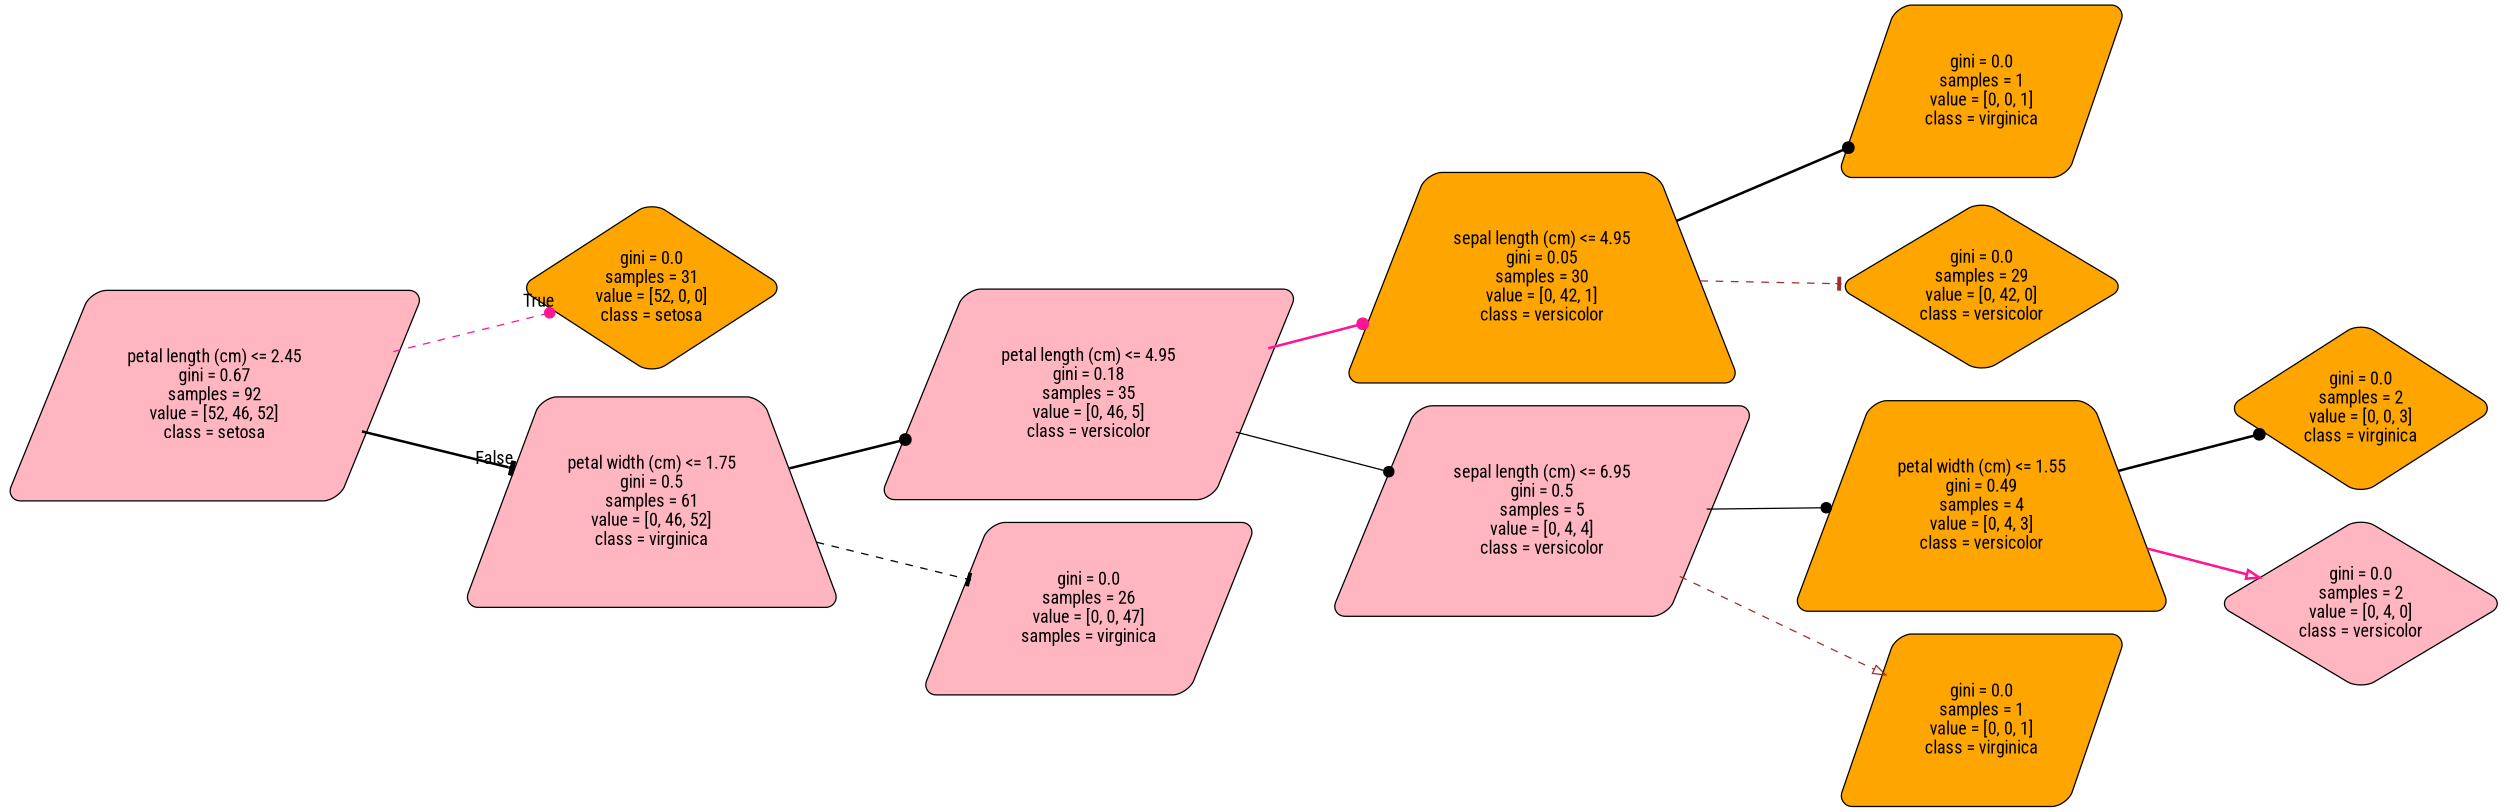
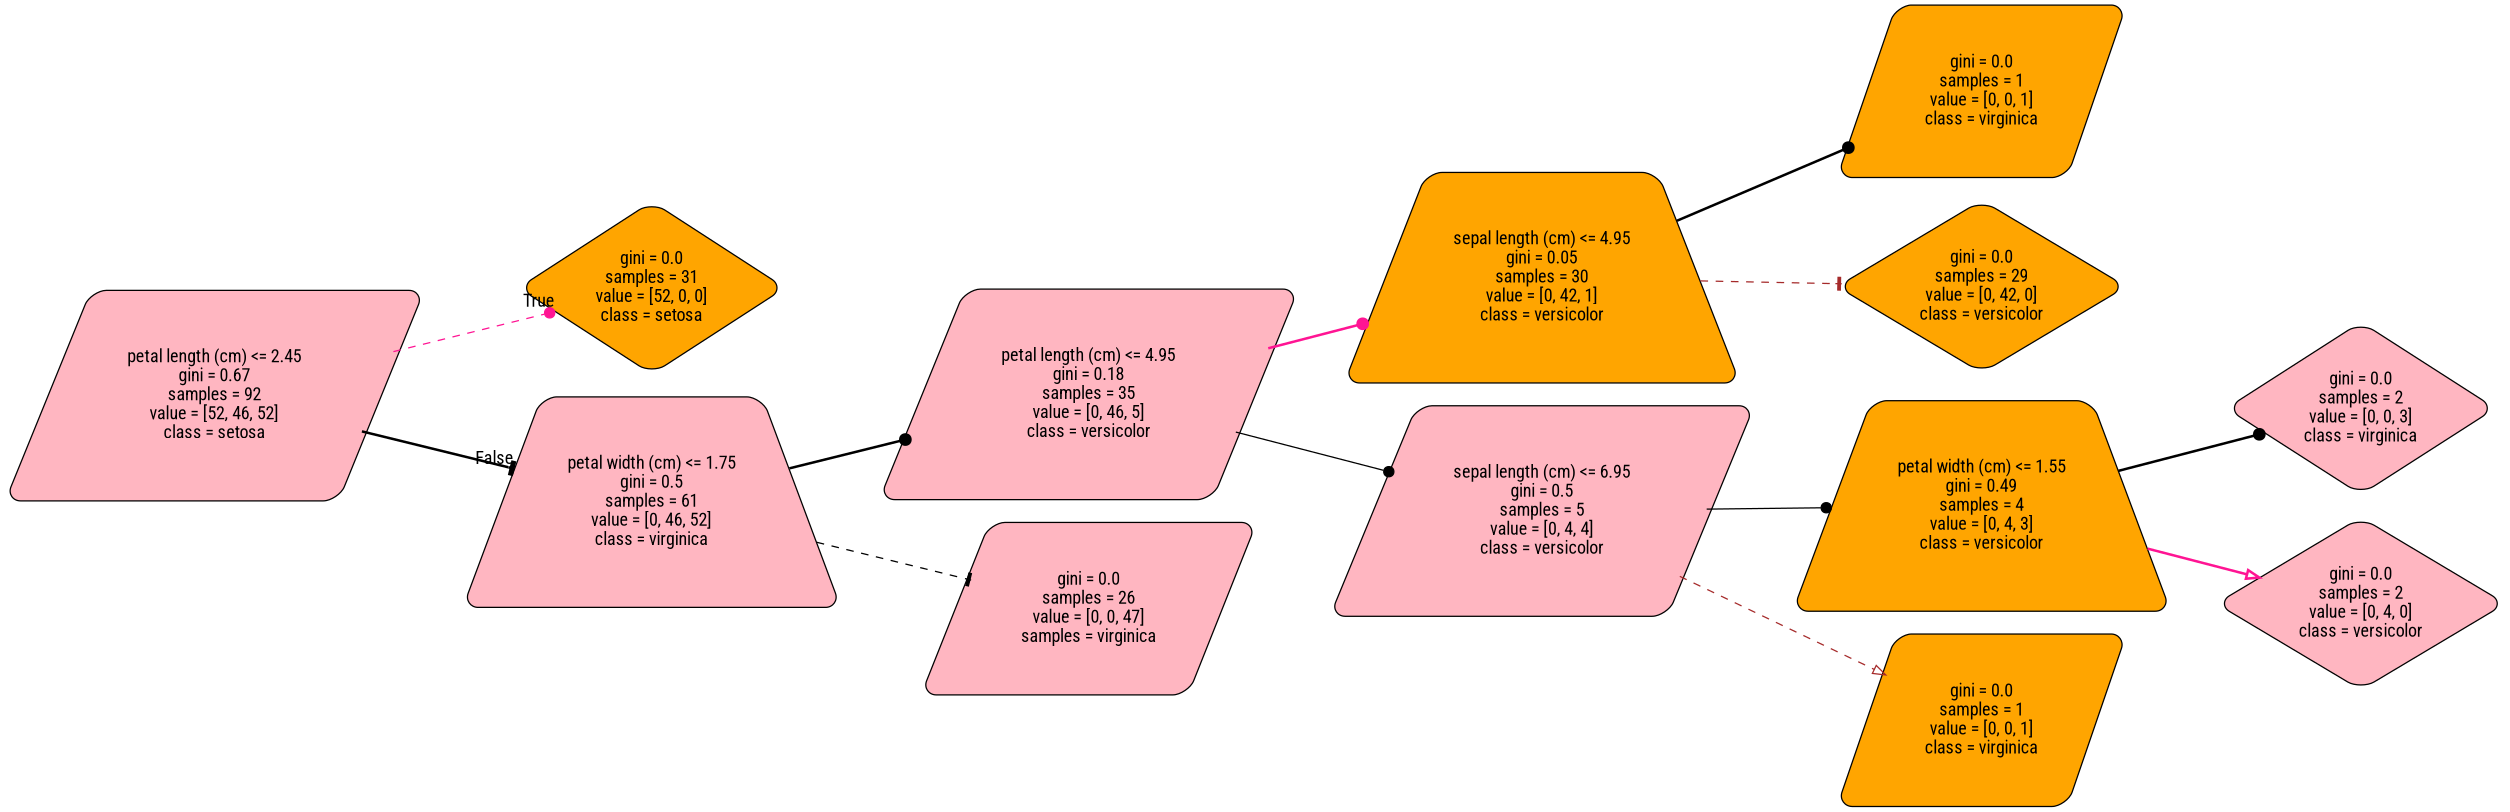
node "gini = 0.0 samples = 2 value = [0, 0, 3] class = virginica": fillcolor orange -> lightpink
